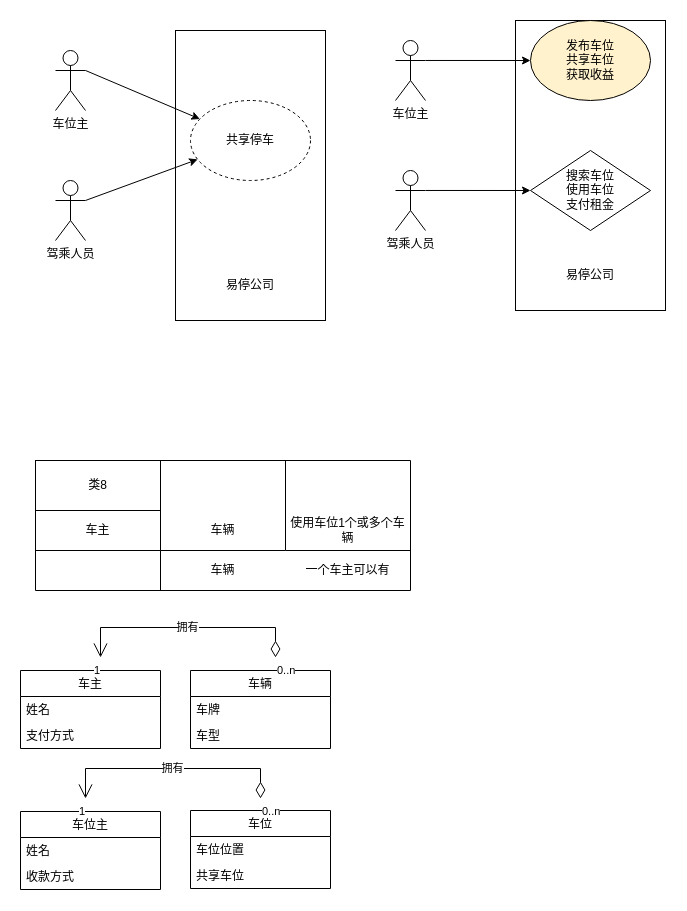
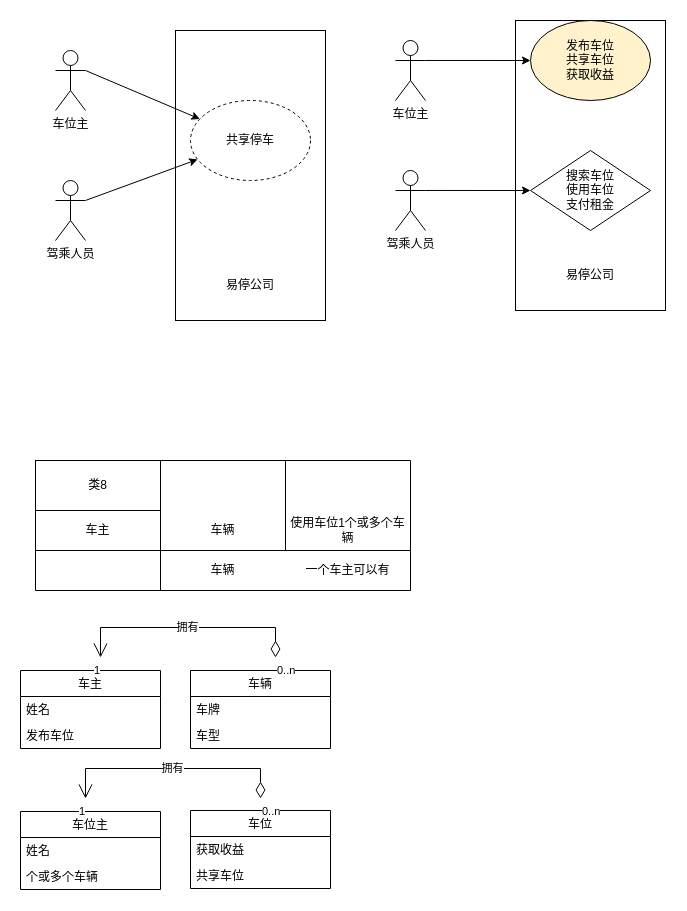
node "支付方式": label "支付方式" -> "发布车位"
node "车位位置": label "车位位置" -> "获取收益"
node "收款方式": label "收款方式" -> "个或多个车辆"
